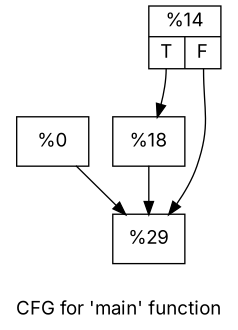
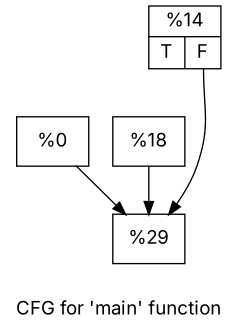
edge "%14" -> "%18": removed
